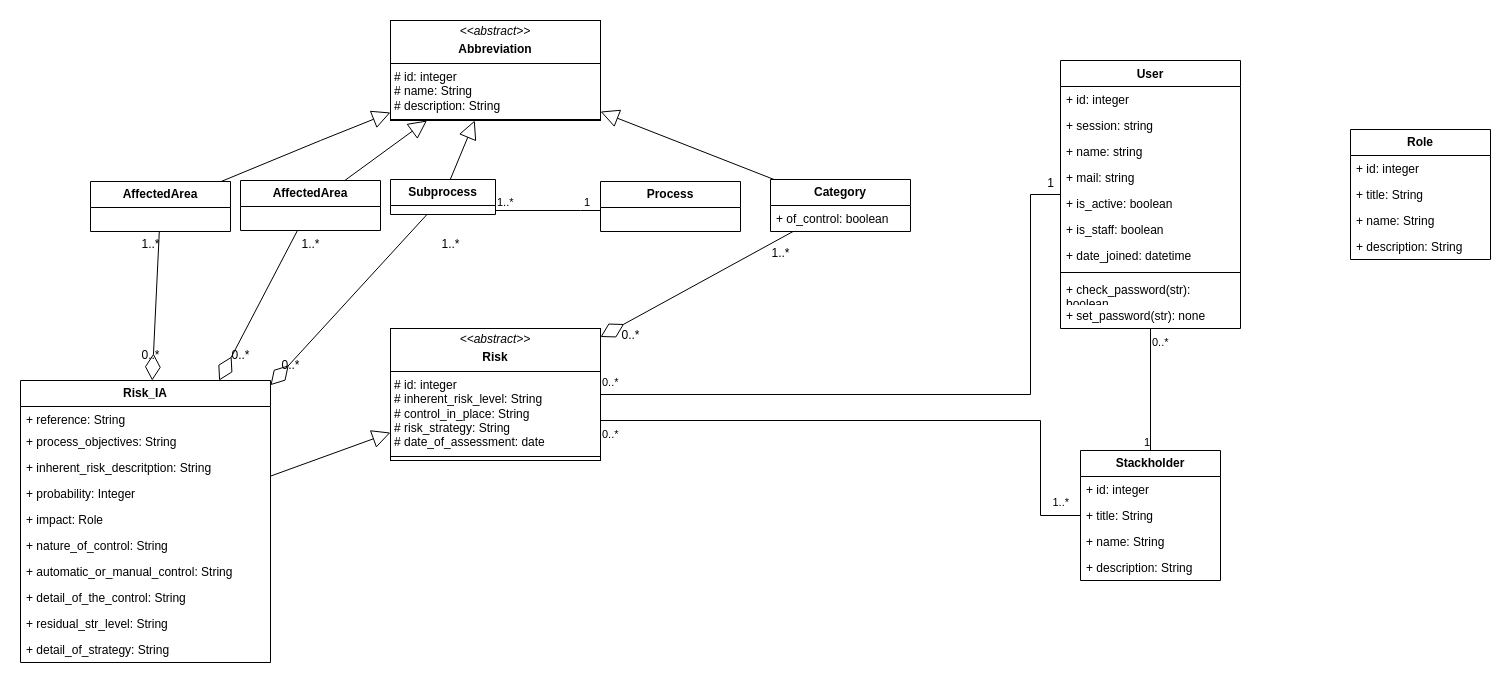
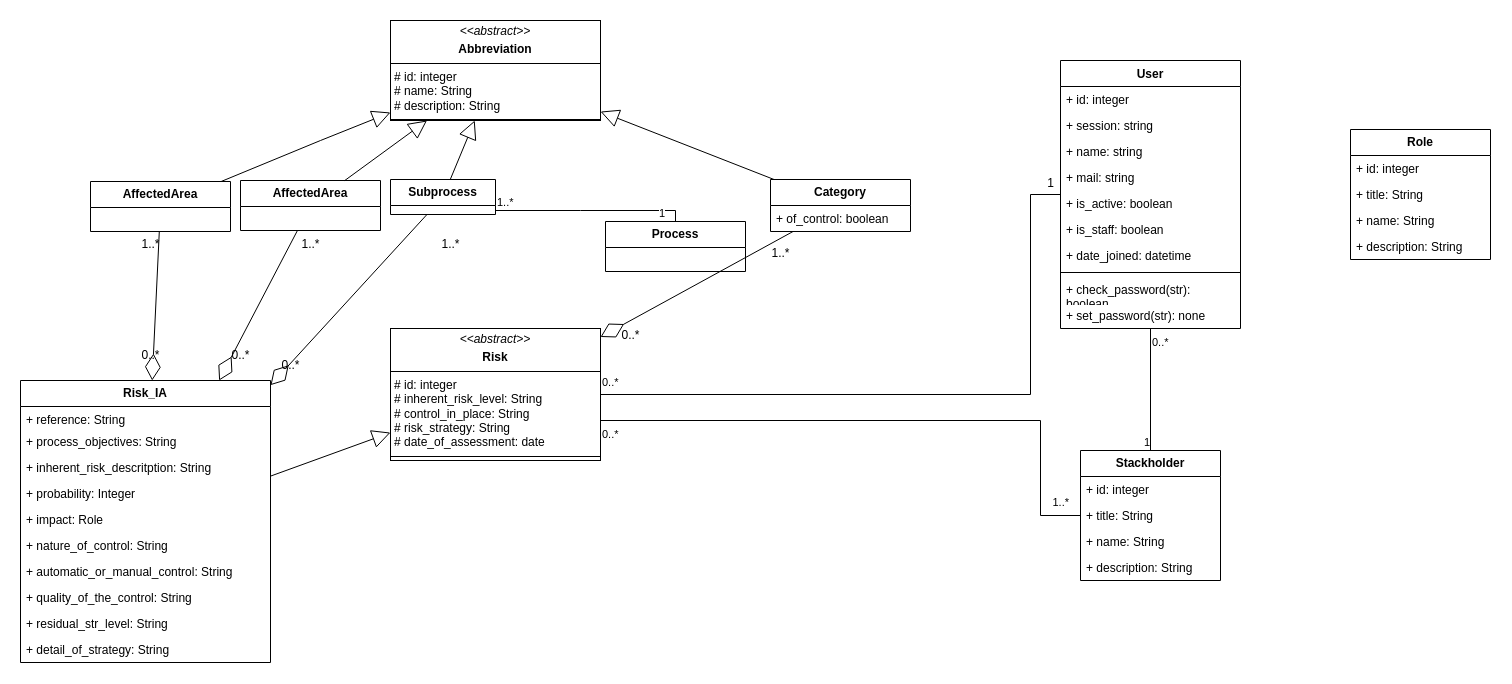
node "Process": moved (671, 207) -> (676, 247)
node "+ detail_of_the_control: String": label "+ detail_of_the_control: String" -> "+ quality_of_the_control: String"
